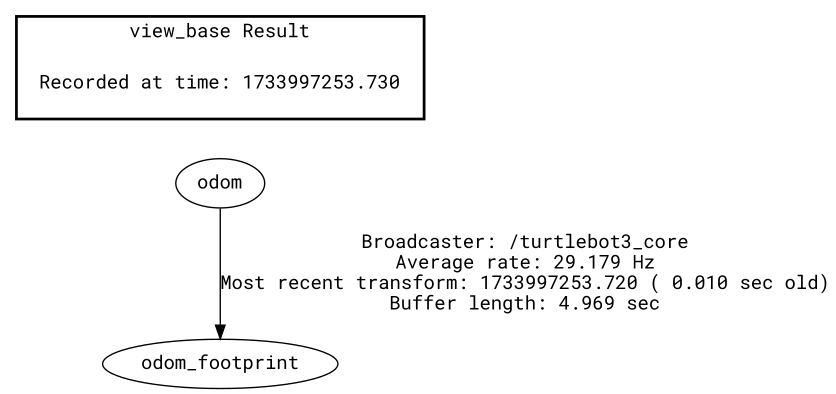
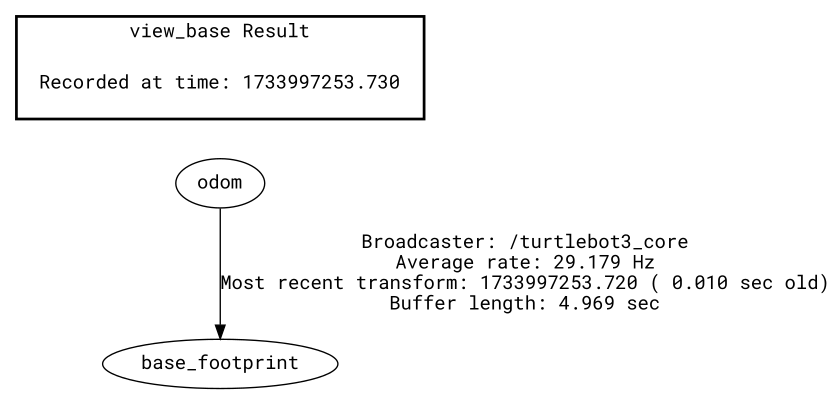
node "odom_footprint": label "odom_footprint" -> "base_footprint"
